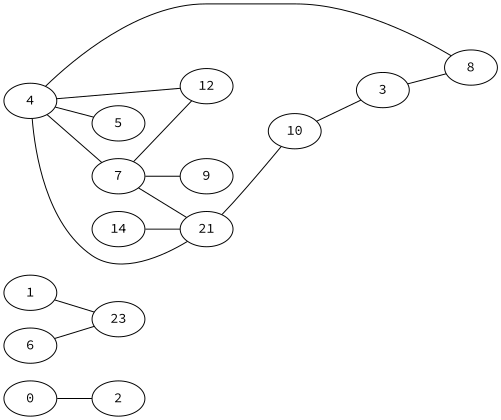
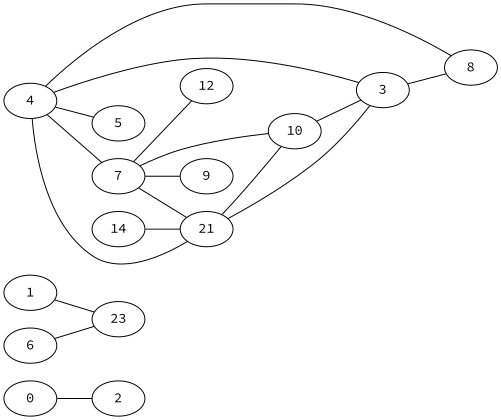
edge "12" -- "4": now "3" -- "4"
edge "10" -- "7": added
edge "3" -- "21": added
